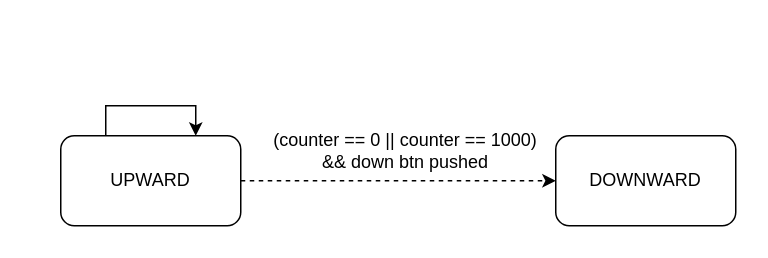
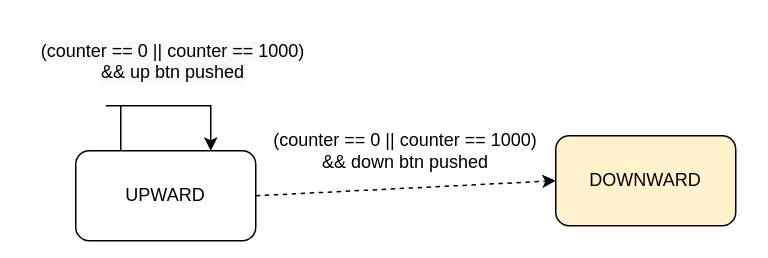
node "(counter == 0 || counter == 1000)&& up btn pushed": added
node "UPWARD": moved (151, 181) -> (166, 196)
node "DOWNWARD": fillcolor #ffffff -> #fff2cc
